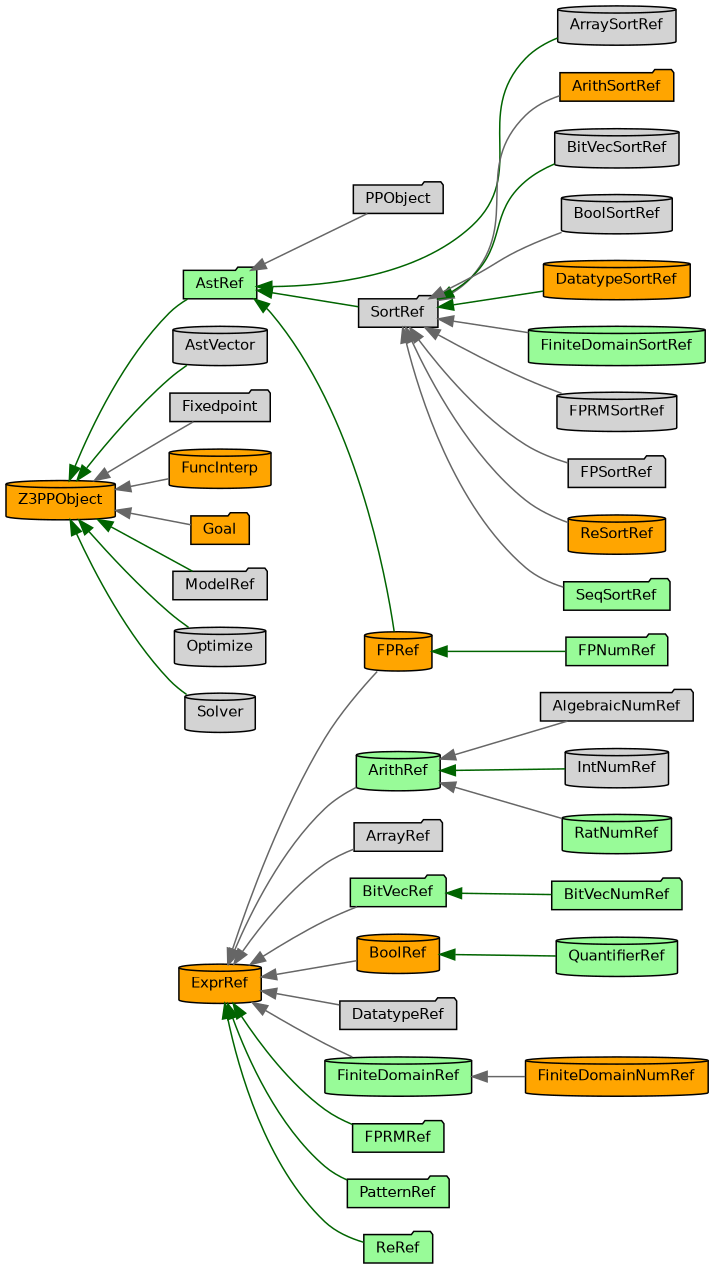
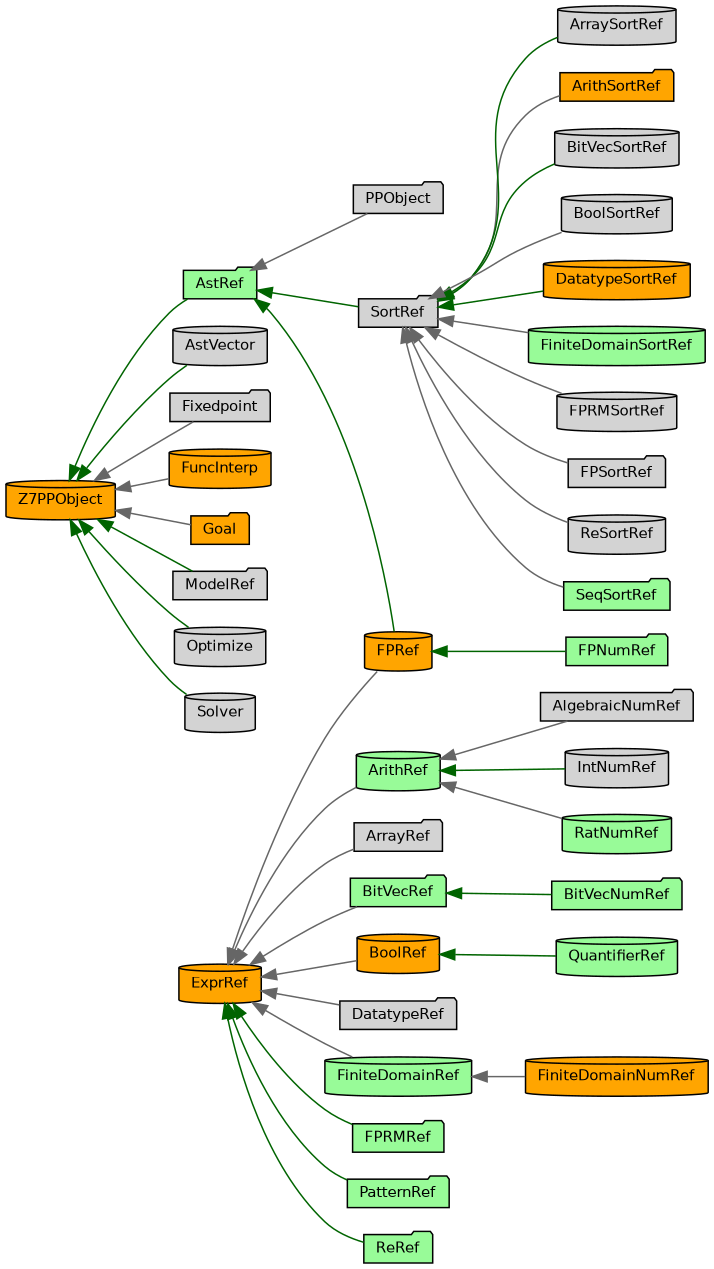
edge "ArraySortRef" -> "AstRef": now "ArraySortRef" -> "SortRef"
node "Z3PPObject": label "Z3PPObject" -> "Z7PPObject"
node "ReSortRef": fillcolor orange -> lightgrey
